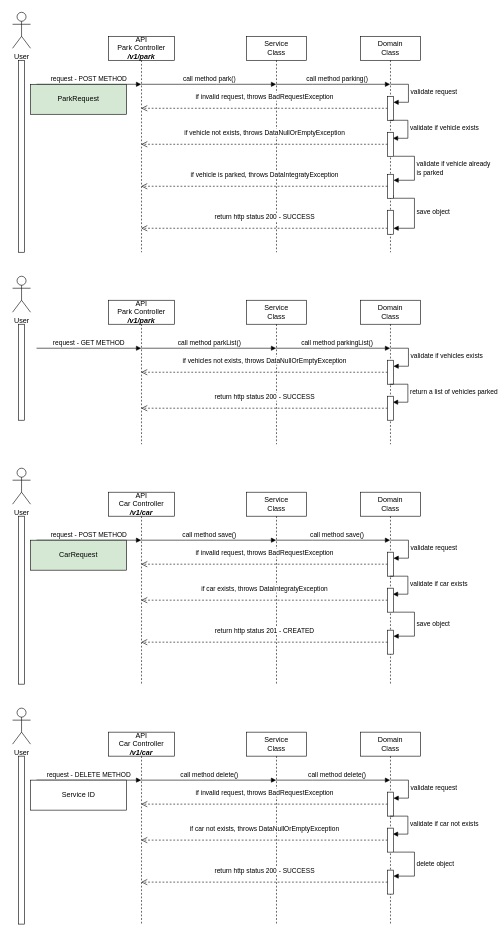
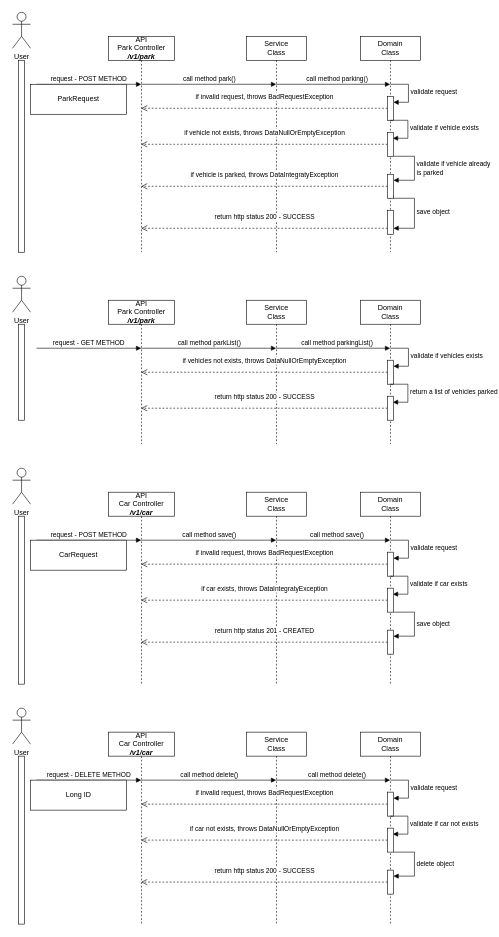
node "ParkRequest": fillcolor #d5e8d4 -> #ffffff
node "CarRequest": fillcolor #d5e8d4 -> #ffffff
node "Service ID": label "Service ID" -> "Long ID"
